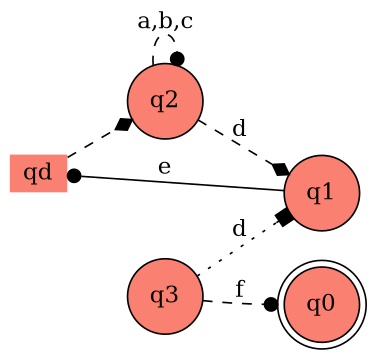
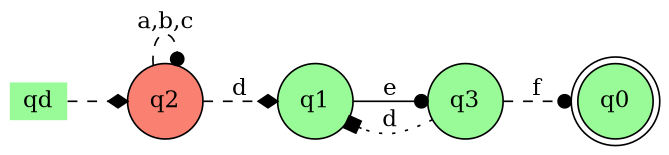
node "qd": fillcolor salmon -> palegreen
edge "q1" -> "qd": now "q1" -> "q3"
node "q1": fillcolor salmon -> palegreen
node "q3": fillcolor salmon -> palegreen
node "q0": fillcolor salmon -> palegreen
